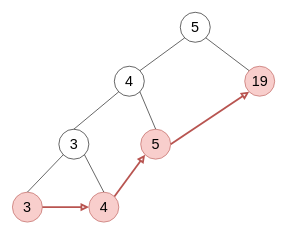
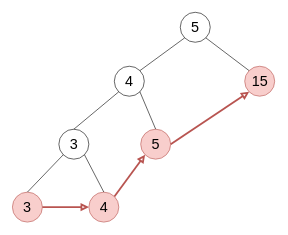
node "19": label "19" -> "15"
